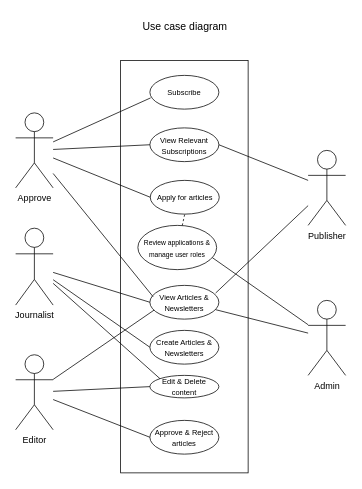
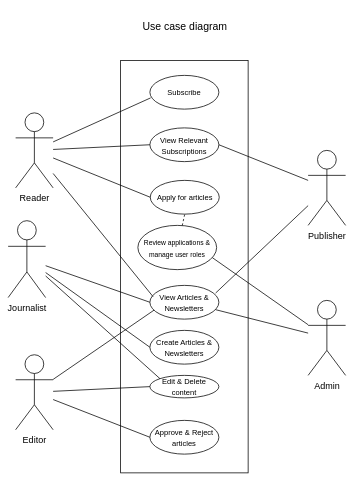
node "Approve": label "Approve" -> "Reader"
node "Journalist": moved (34, 267) -> (27, 259)
